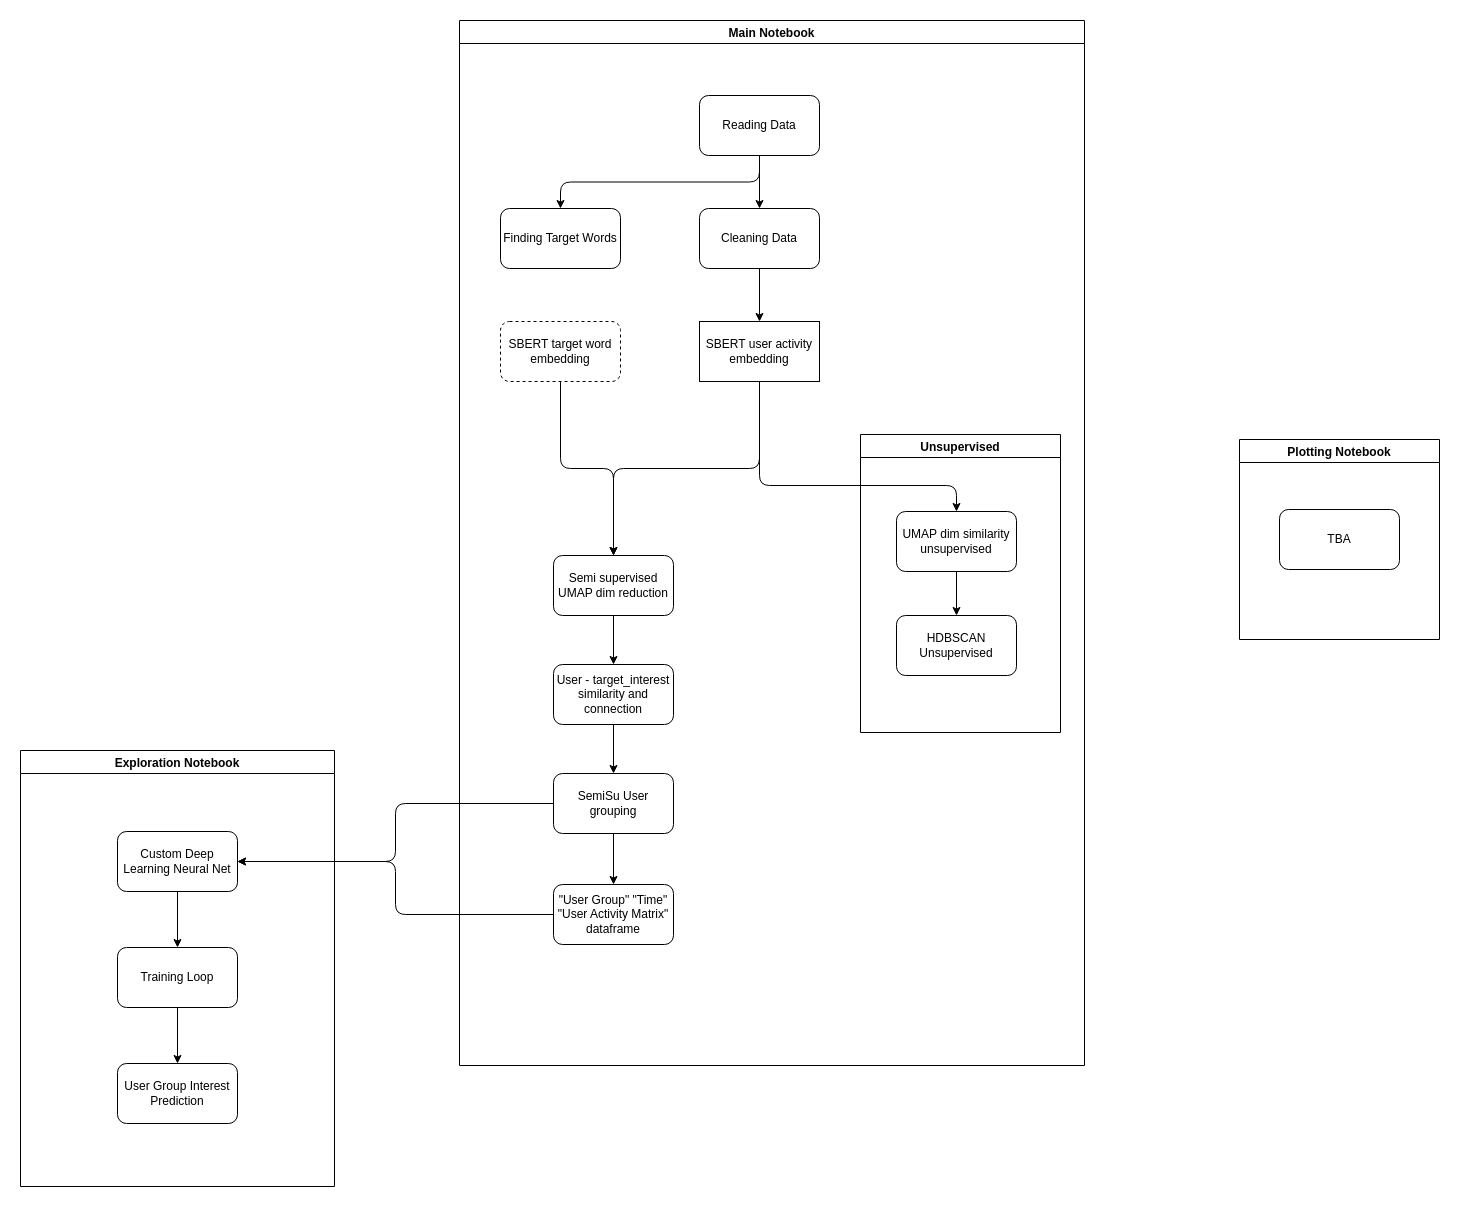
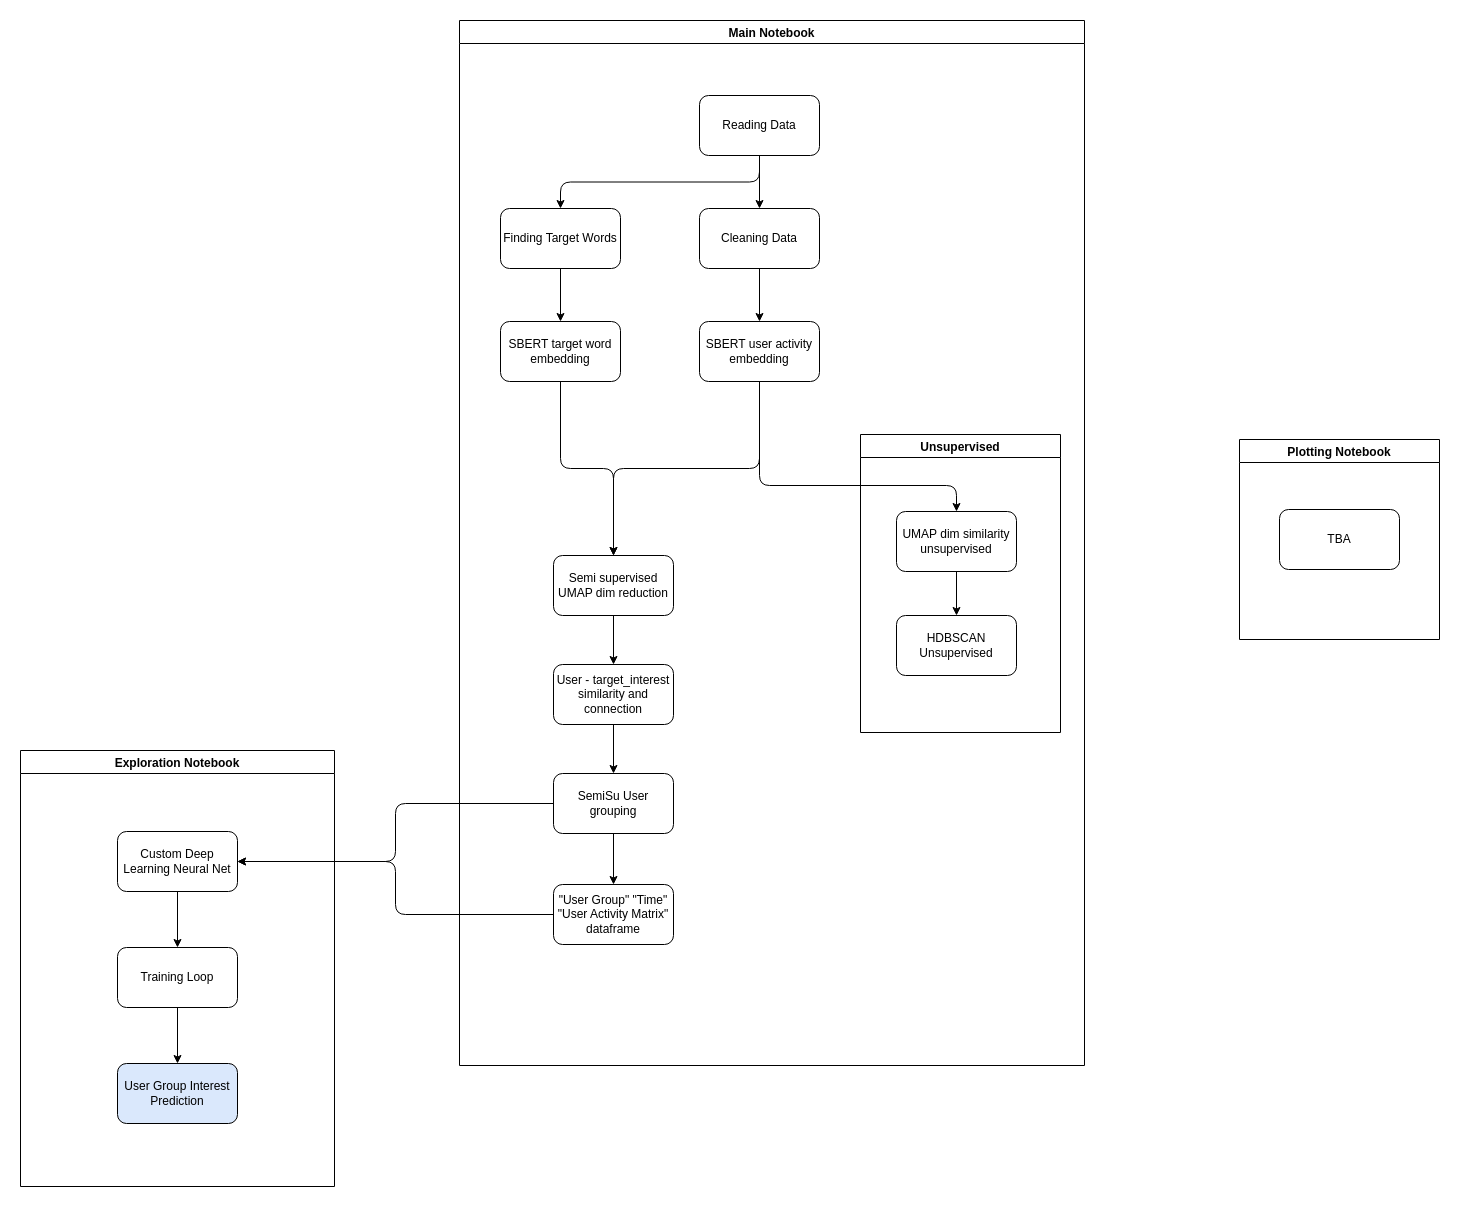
edge "Finding Target Words" -> "SBERT target word embedding": added
node "SBERT target word embedding": style dashed -> solid
node "SBERT user activity embedding": shape rectangle -> rounded rectangle
node "User Group Interest Prediction": fillcolor #ffffff -> #dae8fc
